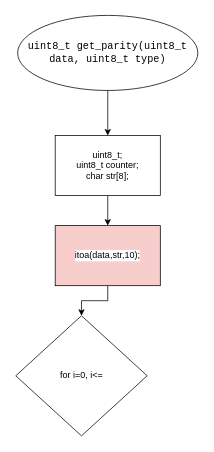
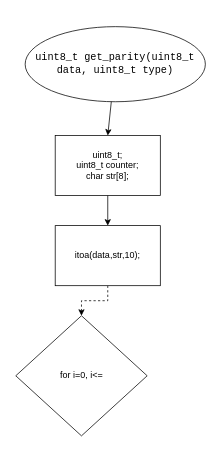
node "uint8_t get_parity(uint8_t data, uint8_t type)": moved (108, 53) -> (115, 64)
node "itoa(data,str,10);": fillcolor #f8cecc -> #ffffff
edge "itoa(data,str,10);" -> "for i=0, i<=": style solid -> dashed
